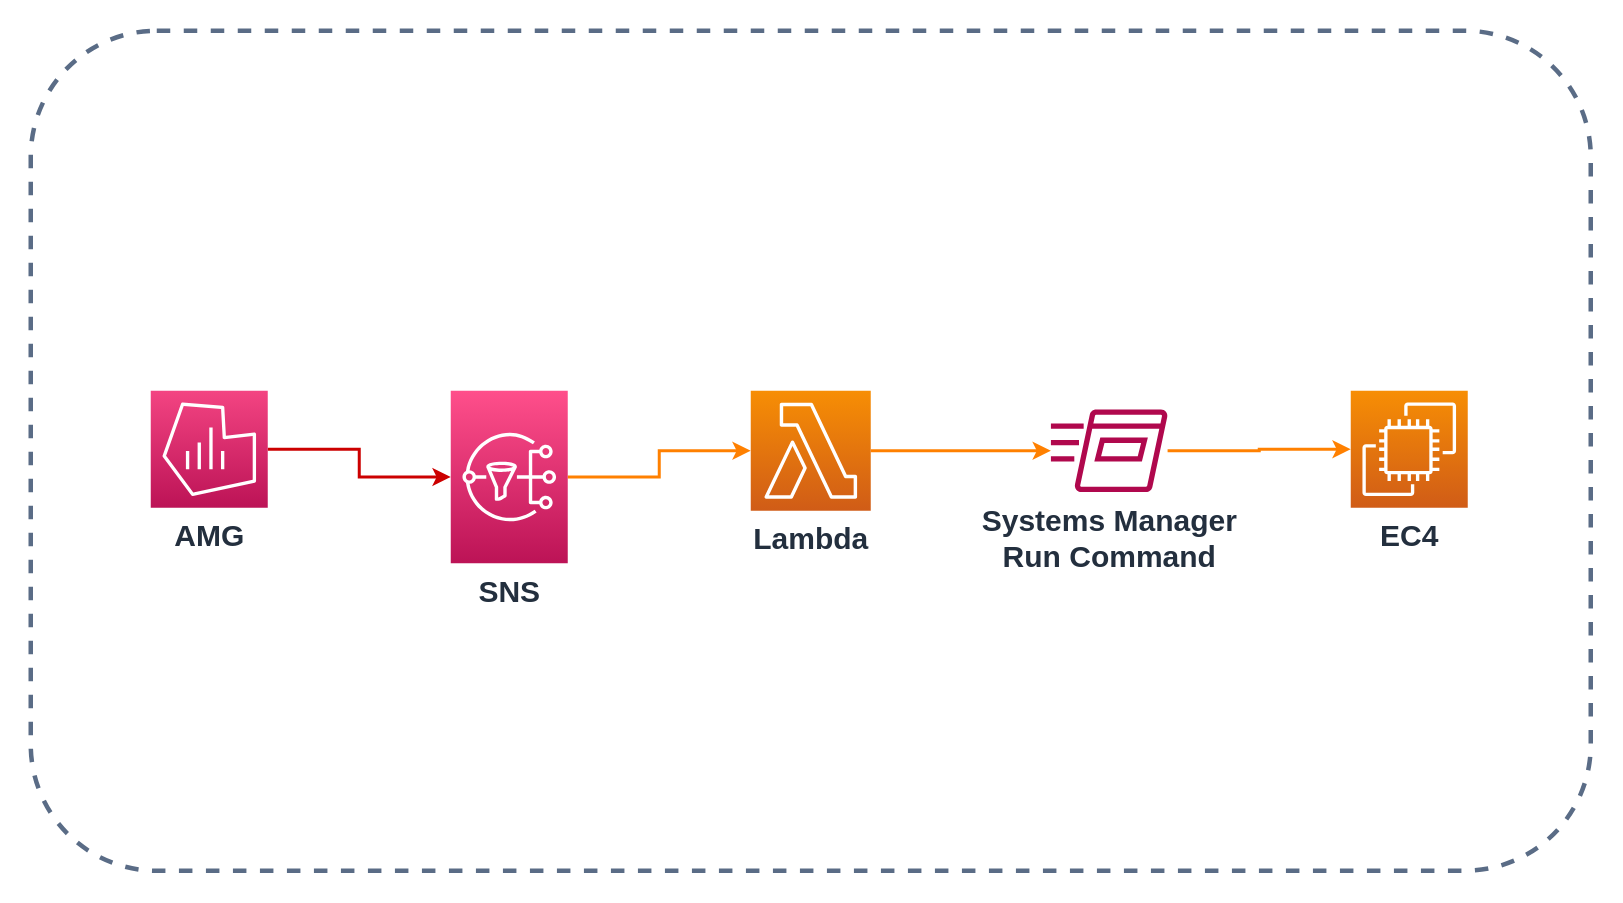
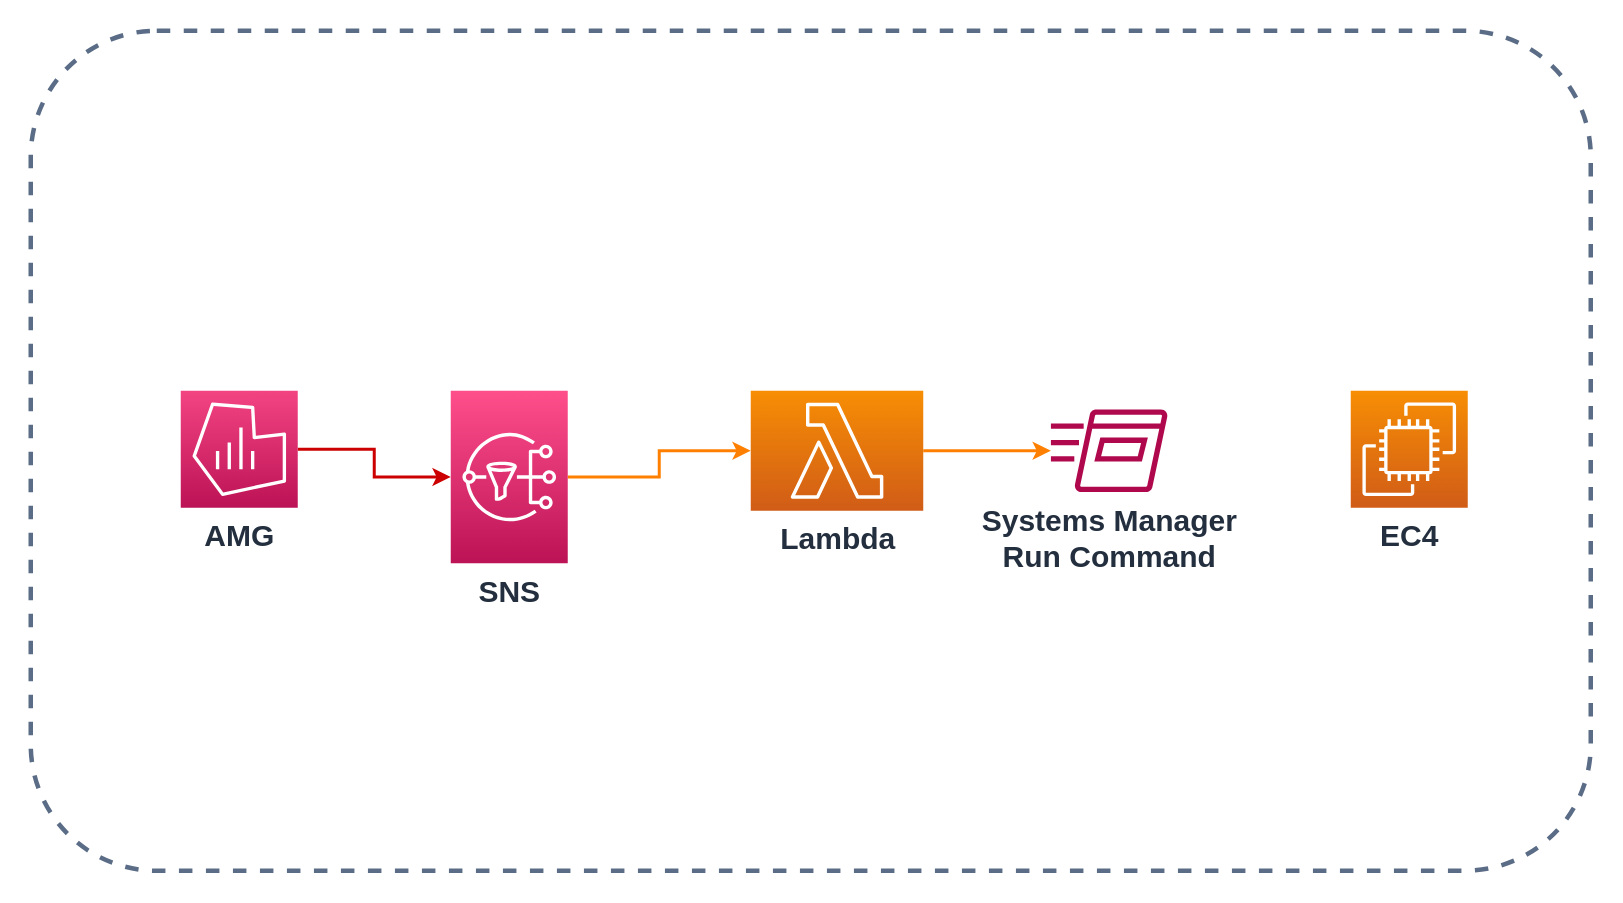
node "AMG": moved (209, 449) -> (239, 449)
node "Lambda": size 120x120 -> 173x120
edge "Systems Manager Run Command" -> "EC4": removed
